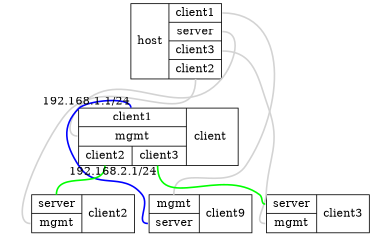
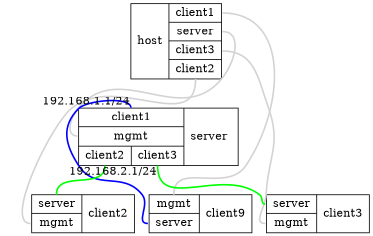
node "client1": text "client" -> "server"
